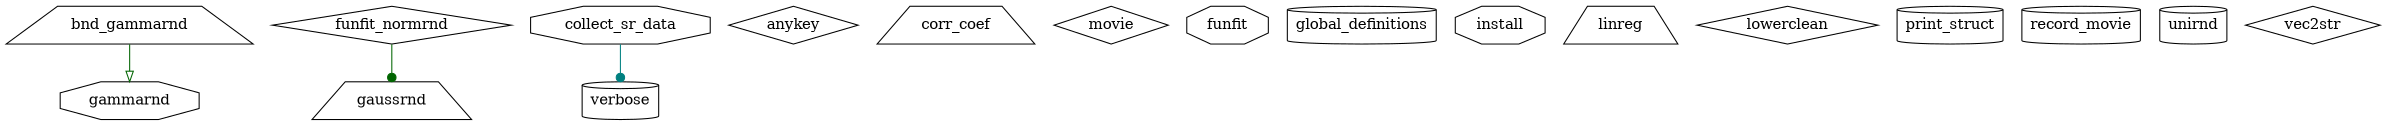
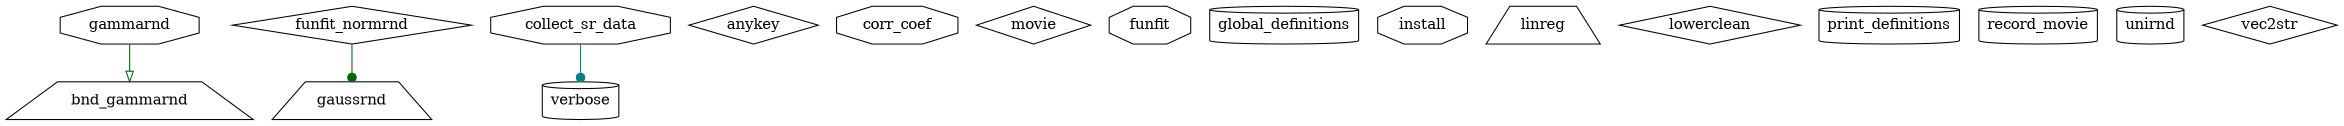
node "corr_coef": shape trapezium -> octagon
node "print_struct": label "print_struct" -> "print_definitions"
edge "bnd_gammarnd" -> "gammarnd": reversed
